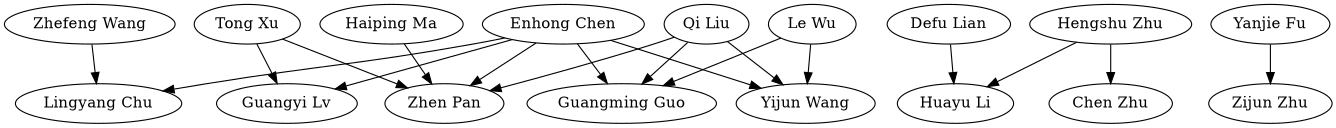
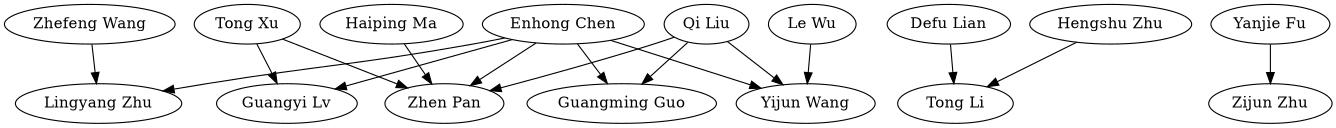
edge "Le Wu" -> "Guangming Guo": removed
node "Lingyang Chu": label "Lingyang Chu" -> "Lingyang Zhu"
node "Huayu Li": label "Huayu Li" -> "Tong Li"
node "Chen Zhu": removed
